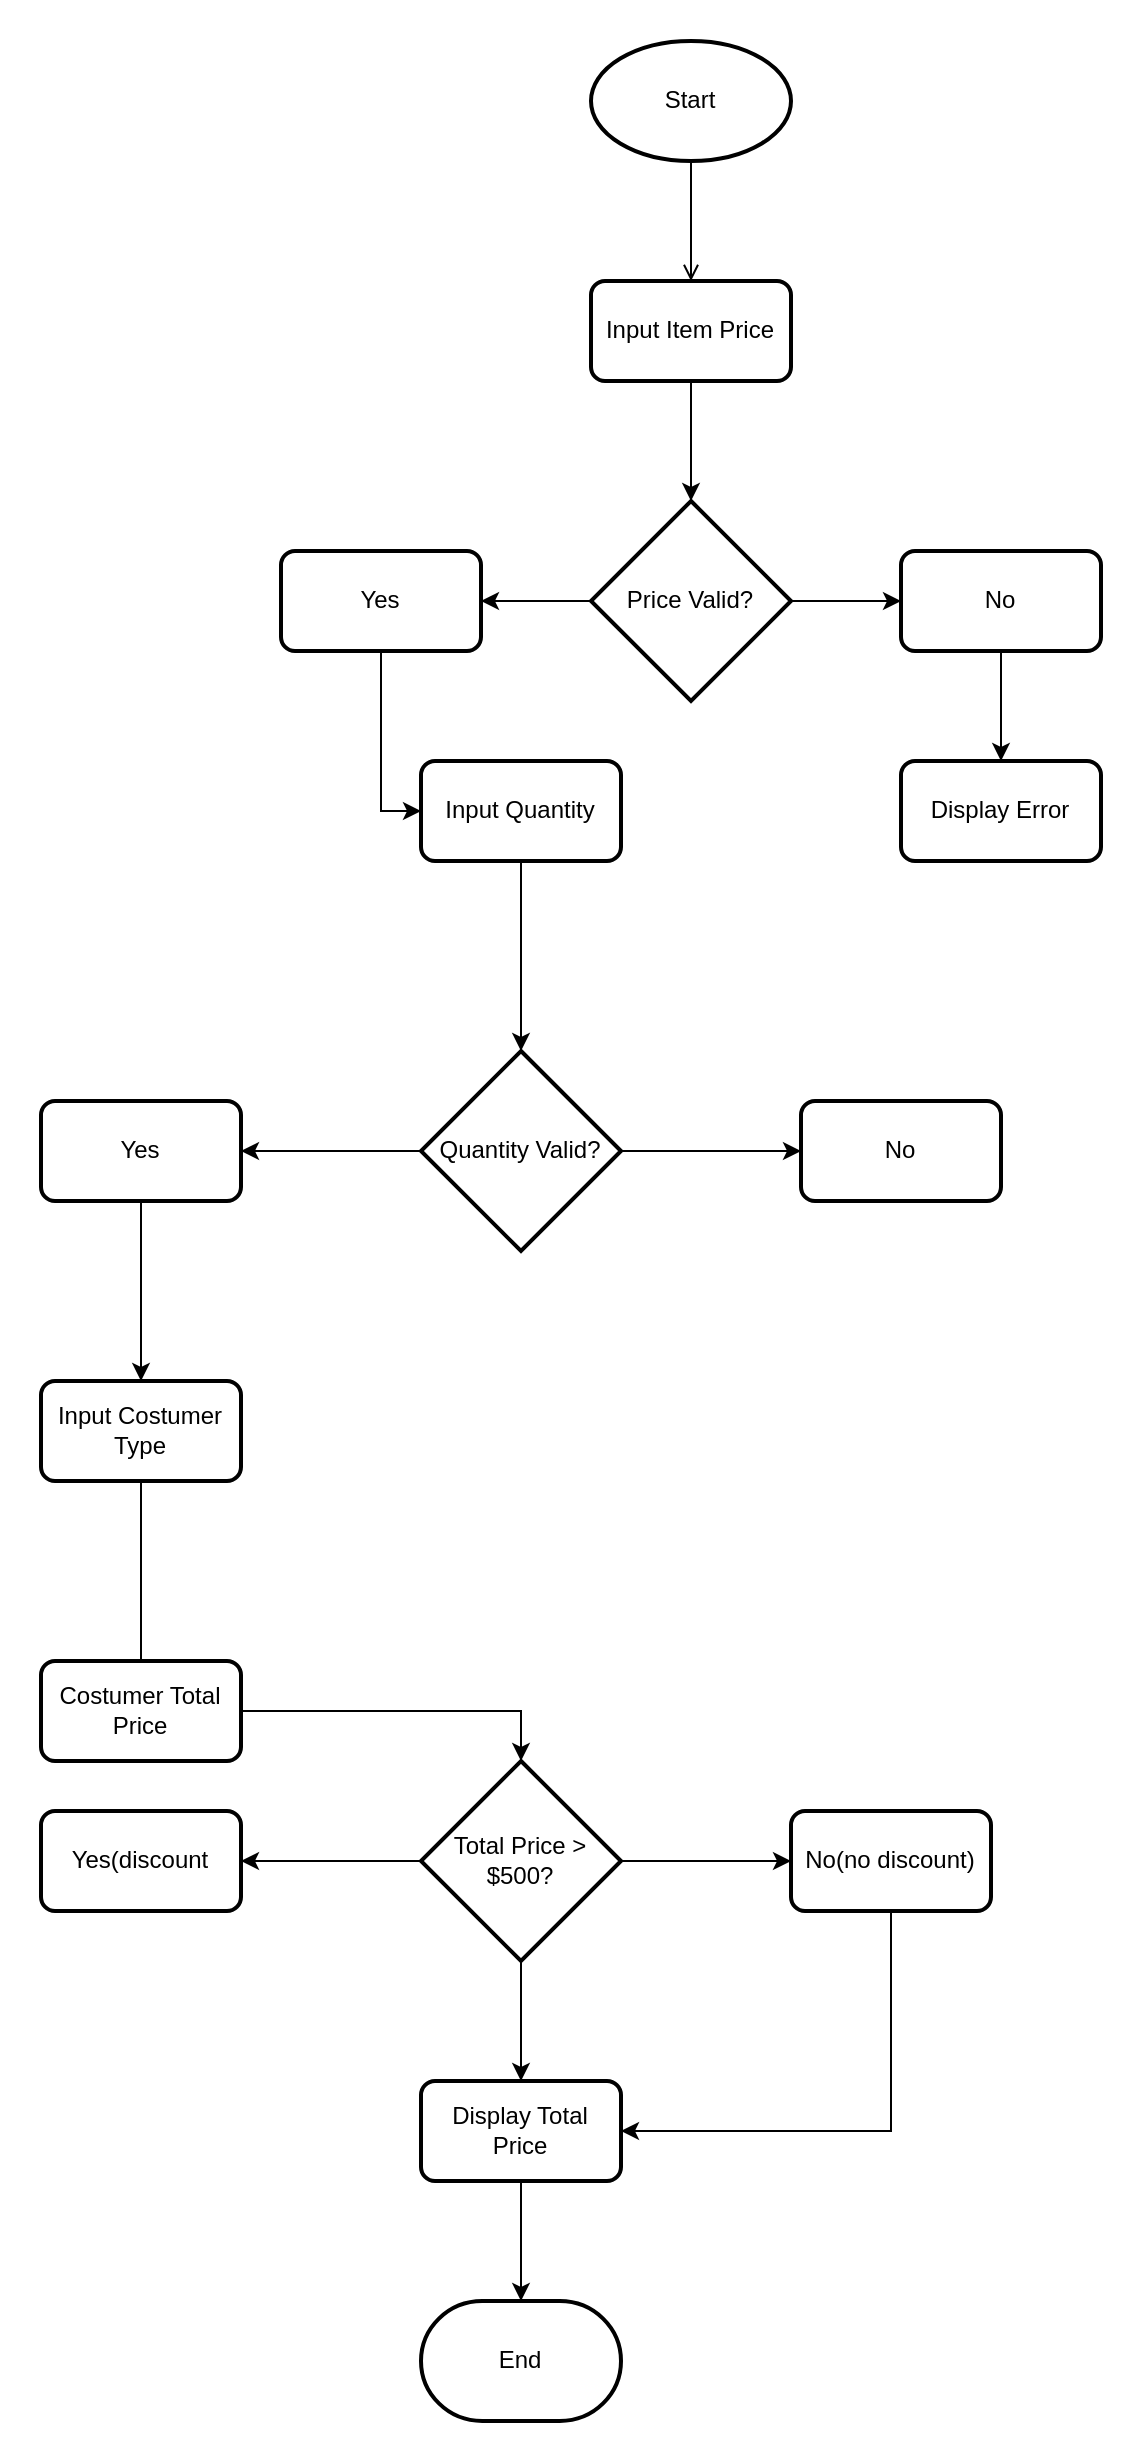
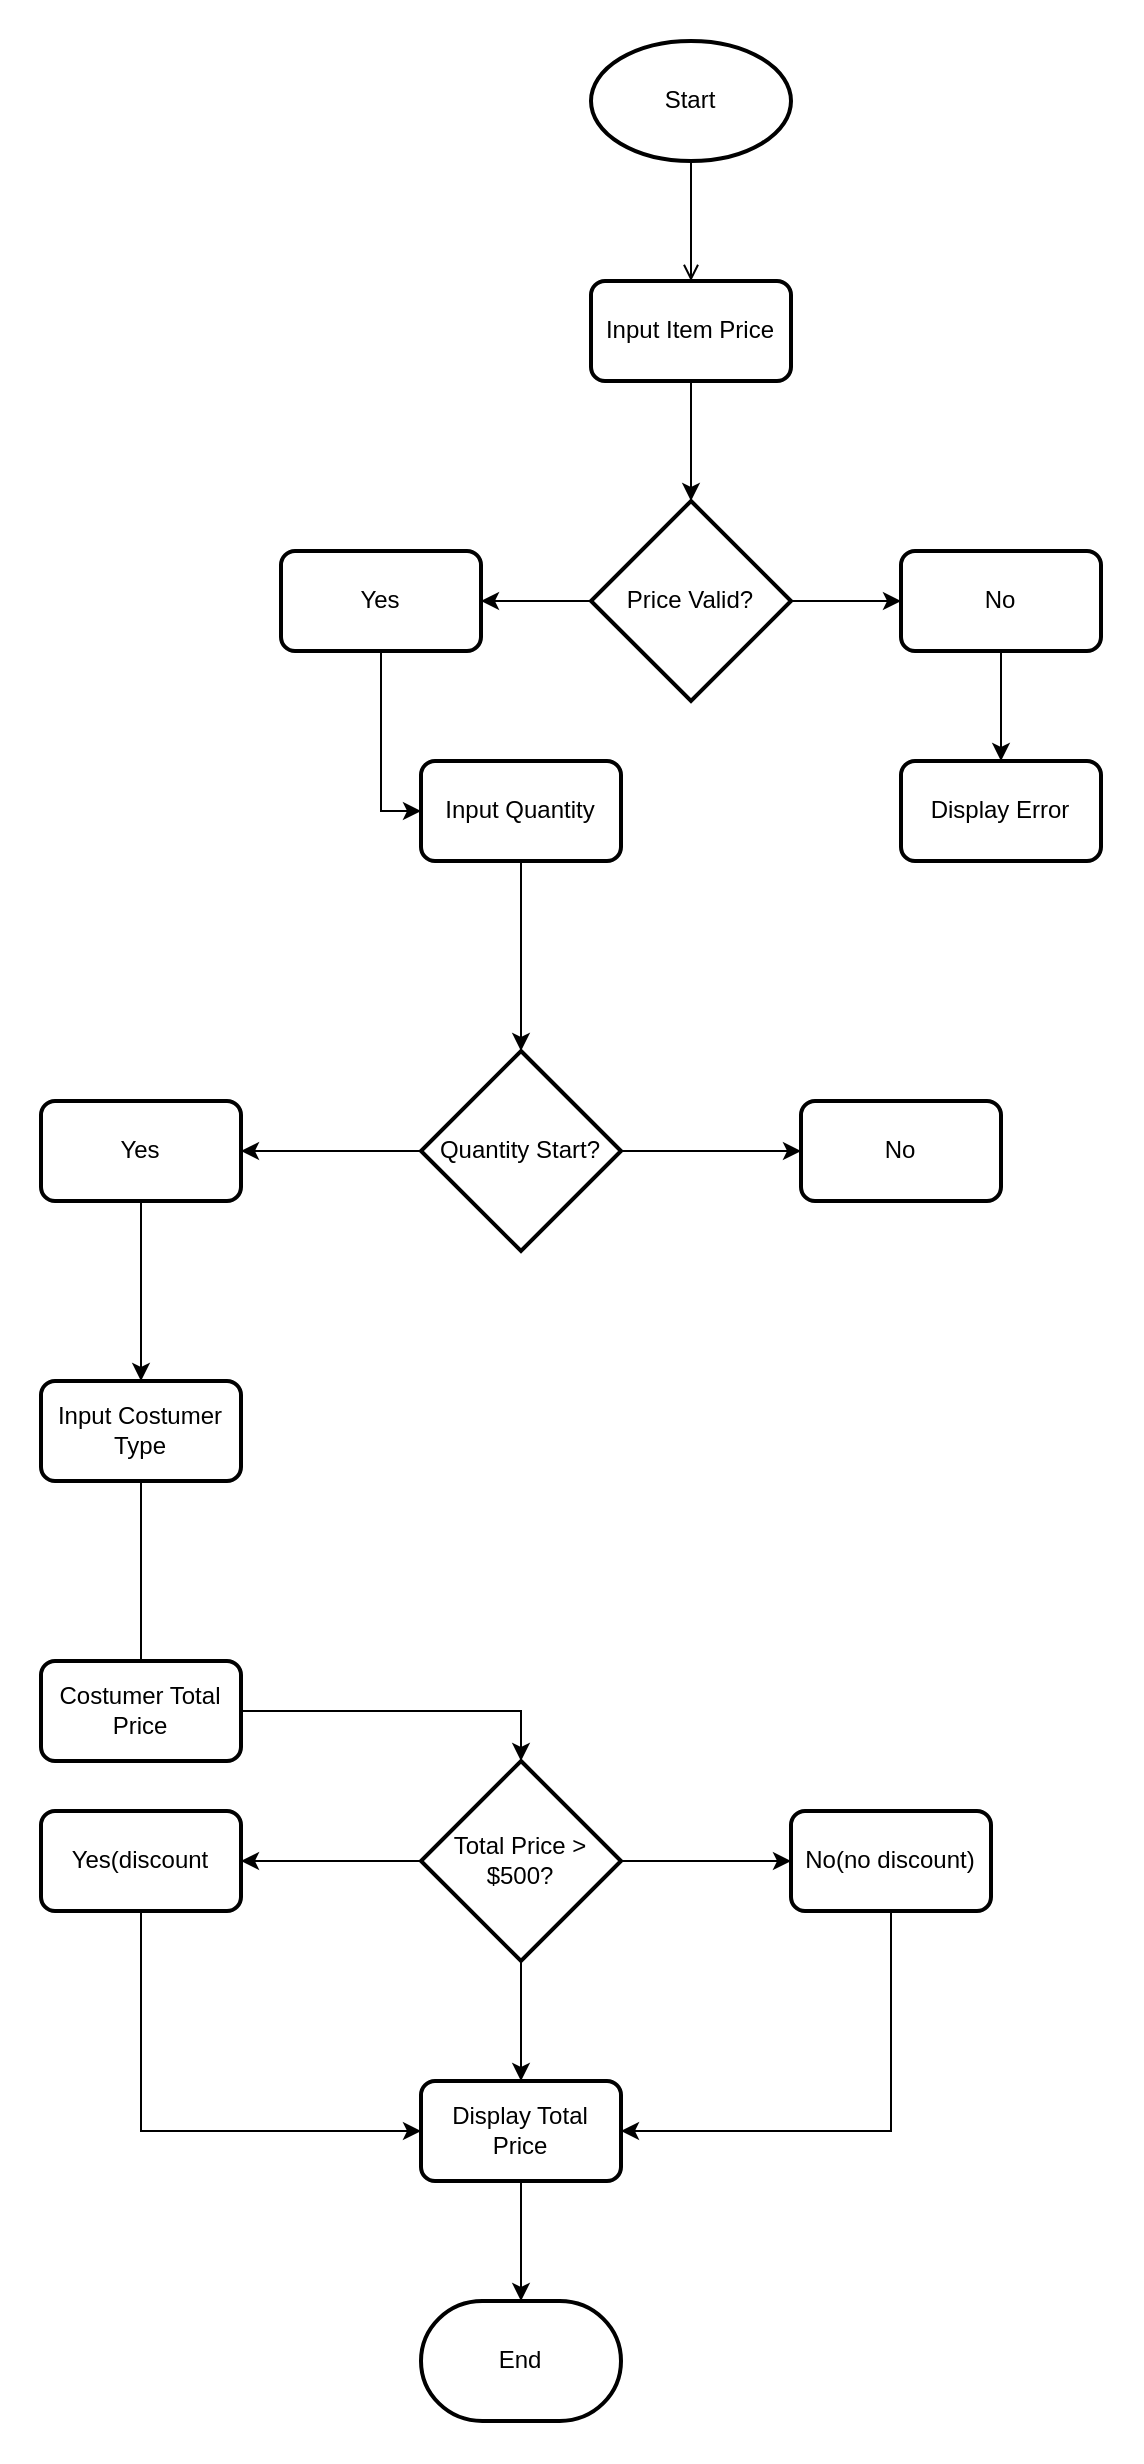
node "Quantity Valid?": label "Quantity Valid?" -> "Quantity Start?"
edge "Yes(discount" -> "Display Total Price": added
